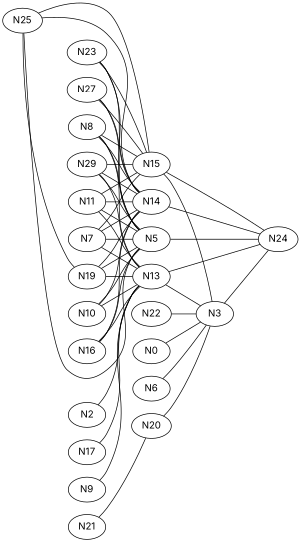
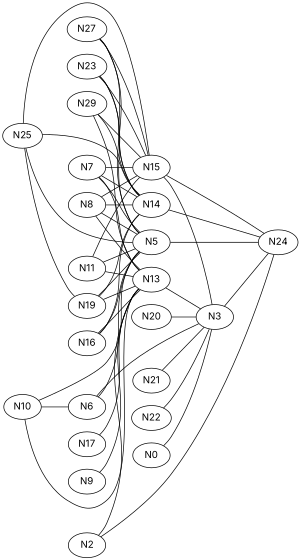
edge "N29" -- "N5": now "N6" -- "N5"
edge "N11" -- "N14": removed
edge "N14" -- "N10": now "N6" -- "N10"
edge "N24" -- "N13": now "N24" -- "N2"
edge "N20" -- "N21": now "N3" -- "N21"
